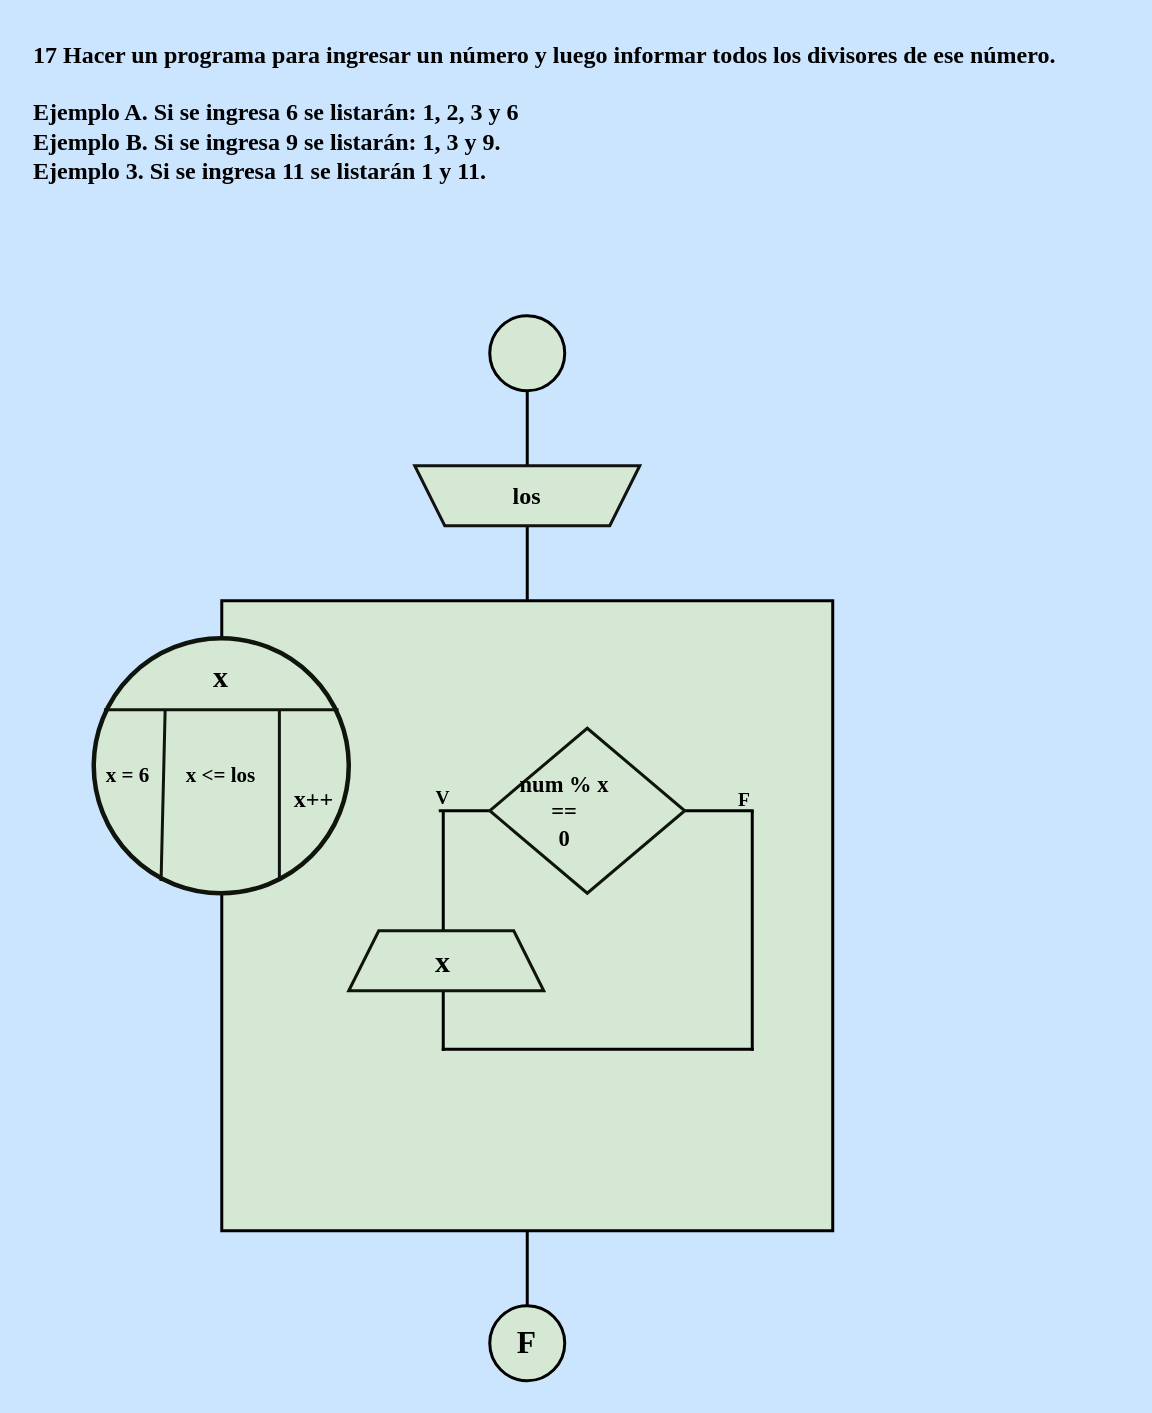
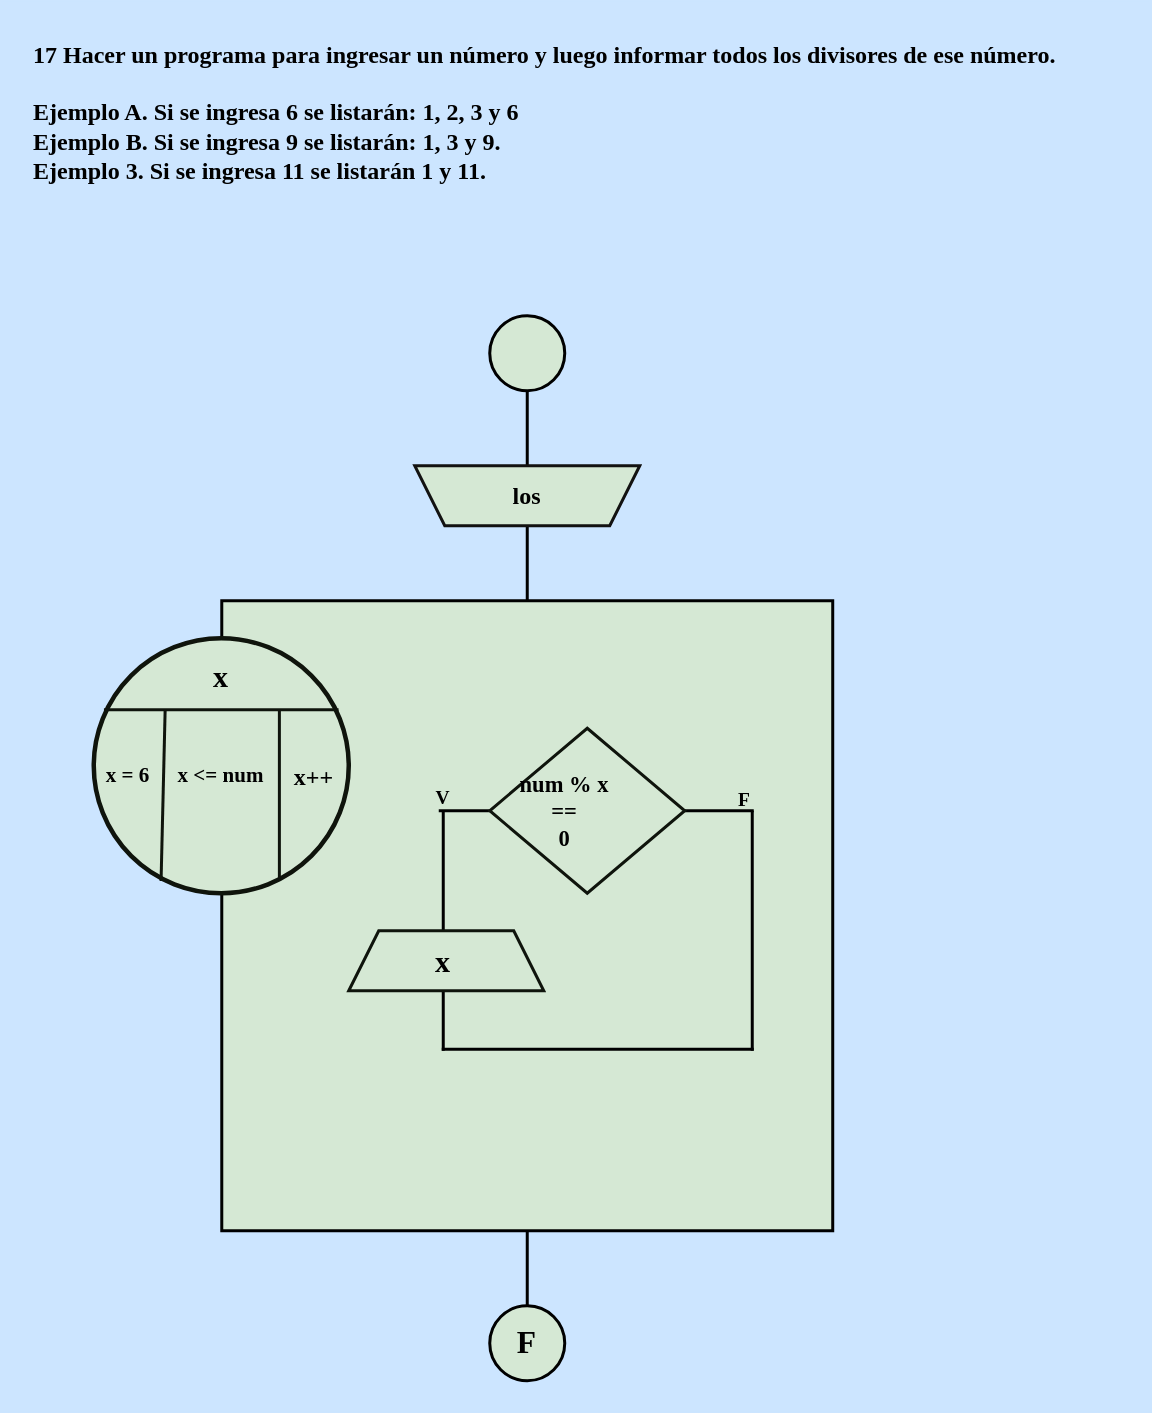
node "x <= los": label "x <= los" -> "x <= num"
node "x++": moved (314, 799) -> (314, 776)
